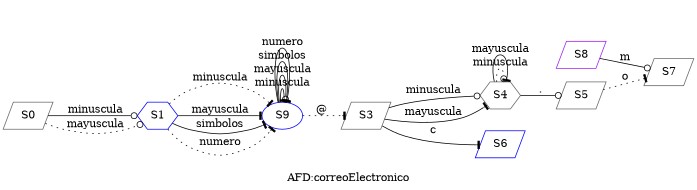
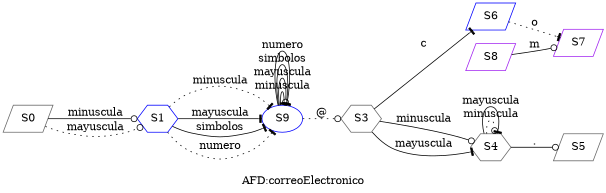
node "S7": color gray40 -> purple
edge "S5" -> "S7": now "S6" -> "S7"
edge "S9" -> "S3": arrowhead tee -> odot
node "S3": shape parallelogram -> hexagon
